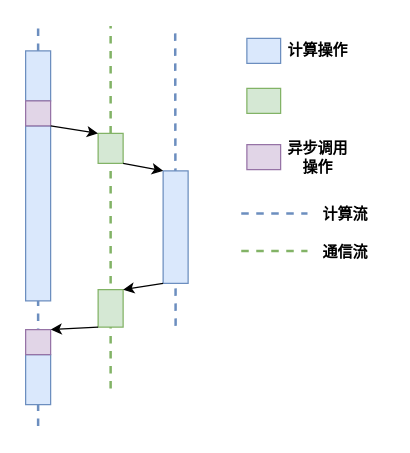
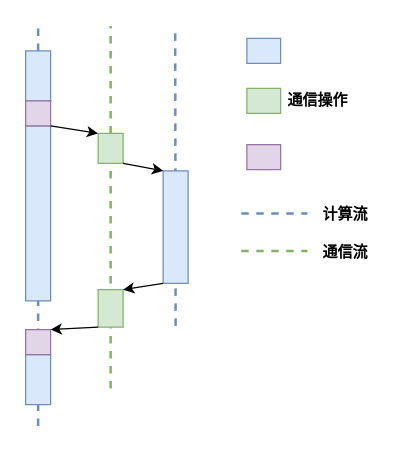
node "计算操作": removed
node "通信操作": added
node "异步调用操作": removed
